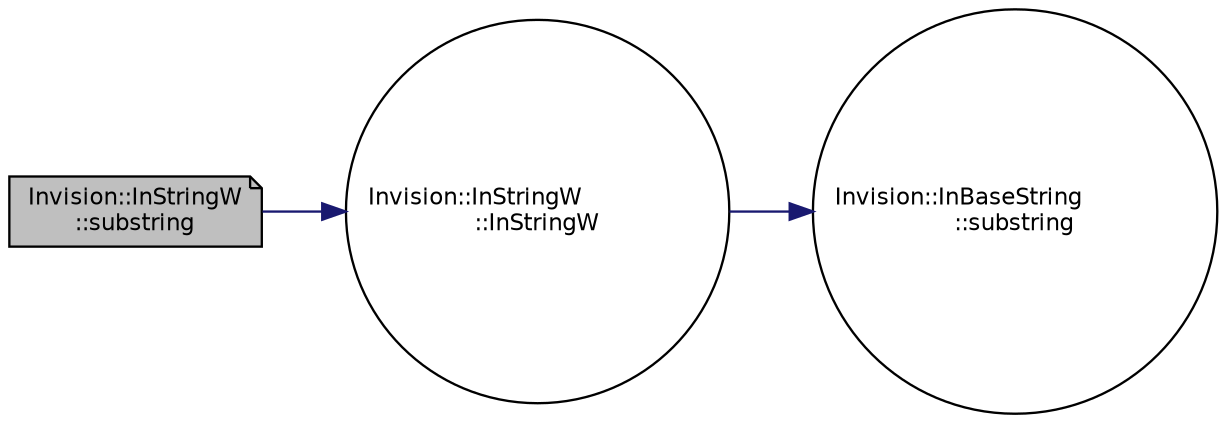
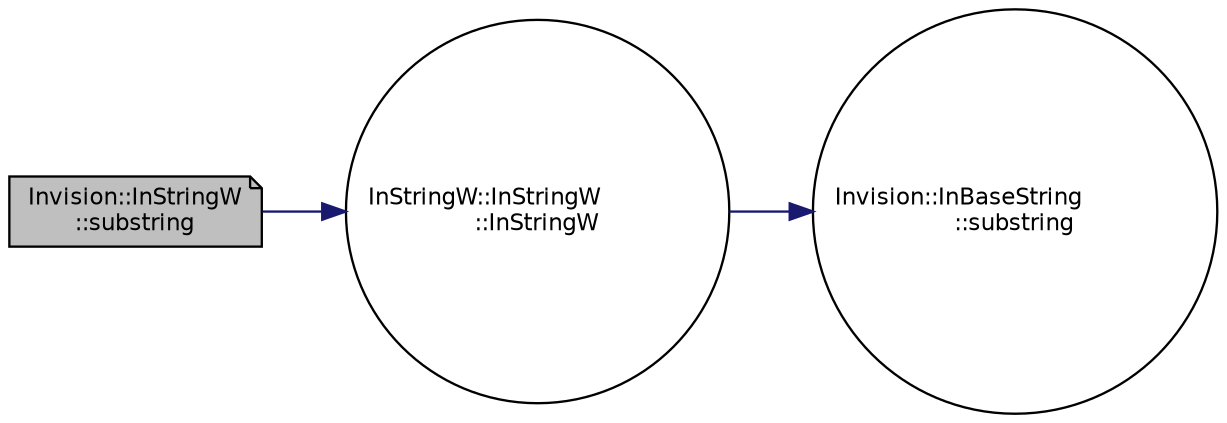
node "Invision::InStringW ::InStringW": label "Invision::InStringW ::InStringW" -> "InStringW::InStringW ::InStringW"
